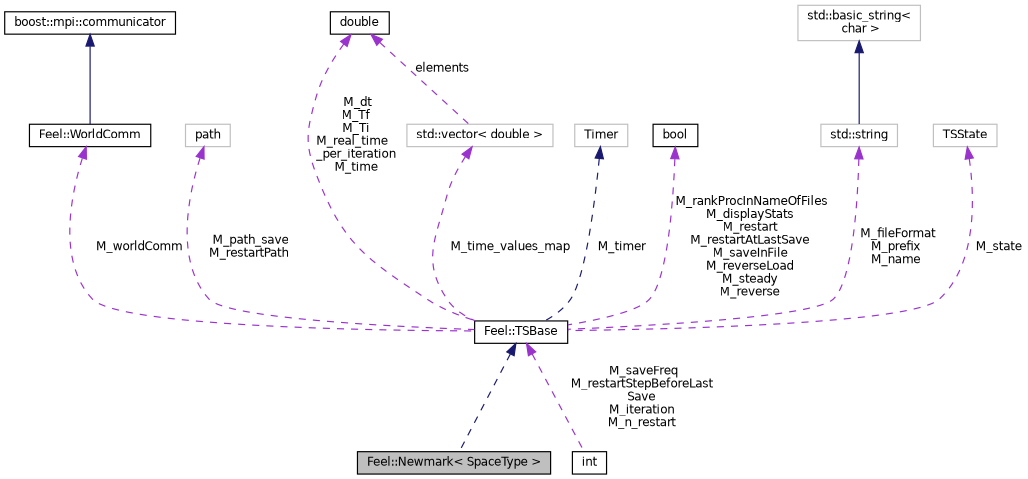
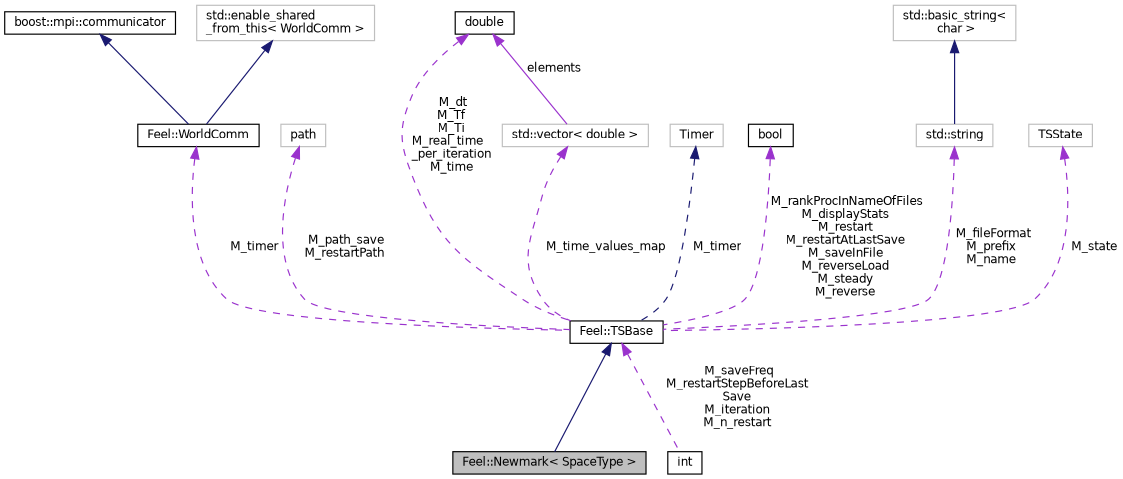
node "std::enable_shared _from_this< WorldComm >": added
edge "std::vector< double >" -> "double": style dashed -> solid
edge "Feel::TSBase" -> "Feel::WorldComm": label " M_worldComm" -> " M_timer"
edge "Feel::Newmark< SpaceType >" -> "Feel::TSBase": style dashed -> solid
